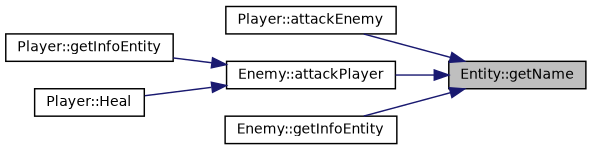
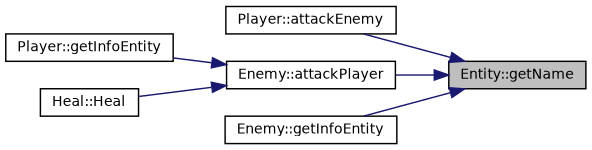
node "Player::Heal": label "Player::Heal" -> "Heal::Heal"
